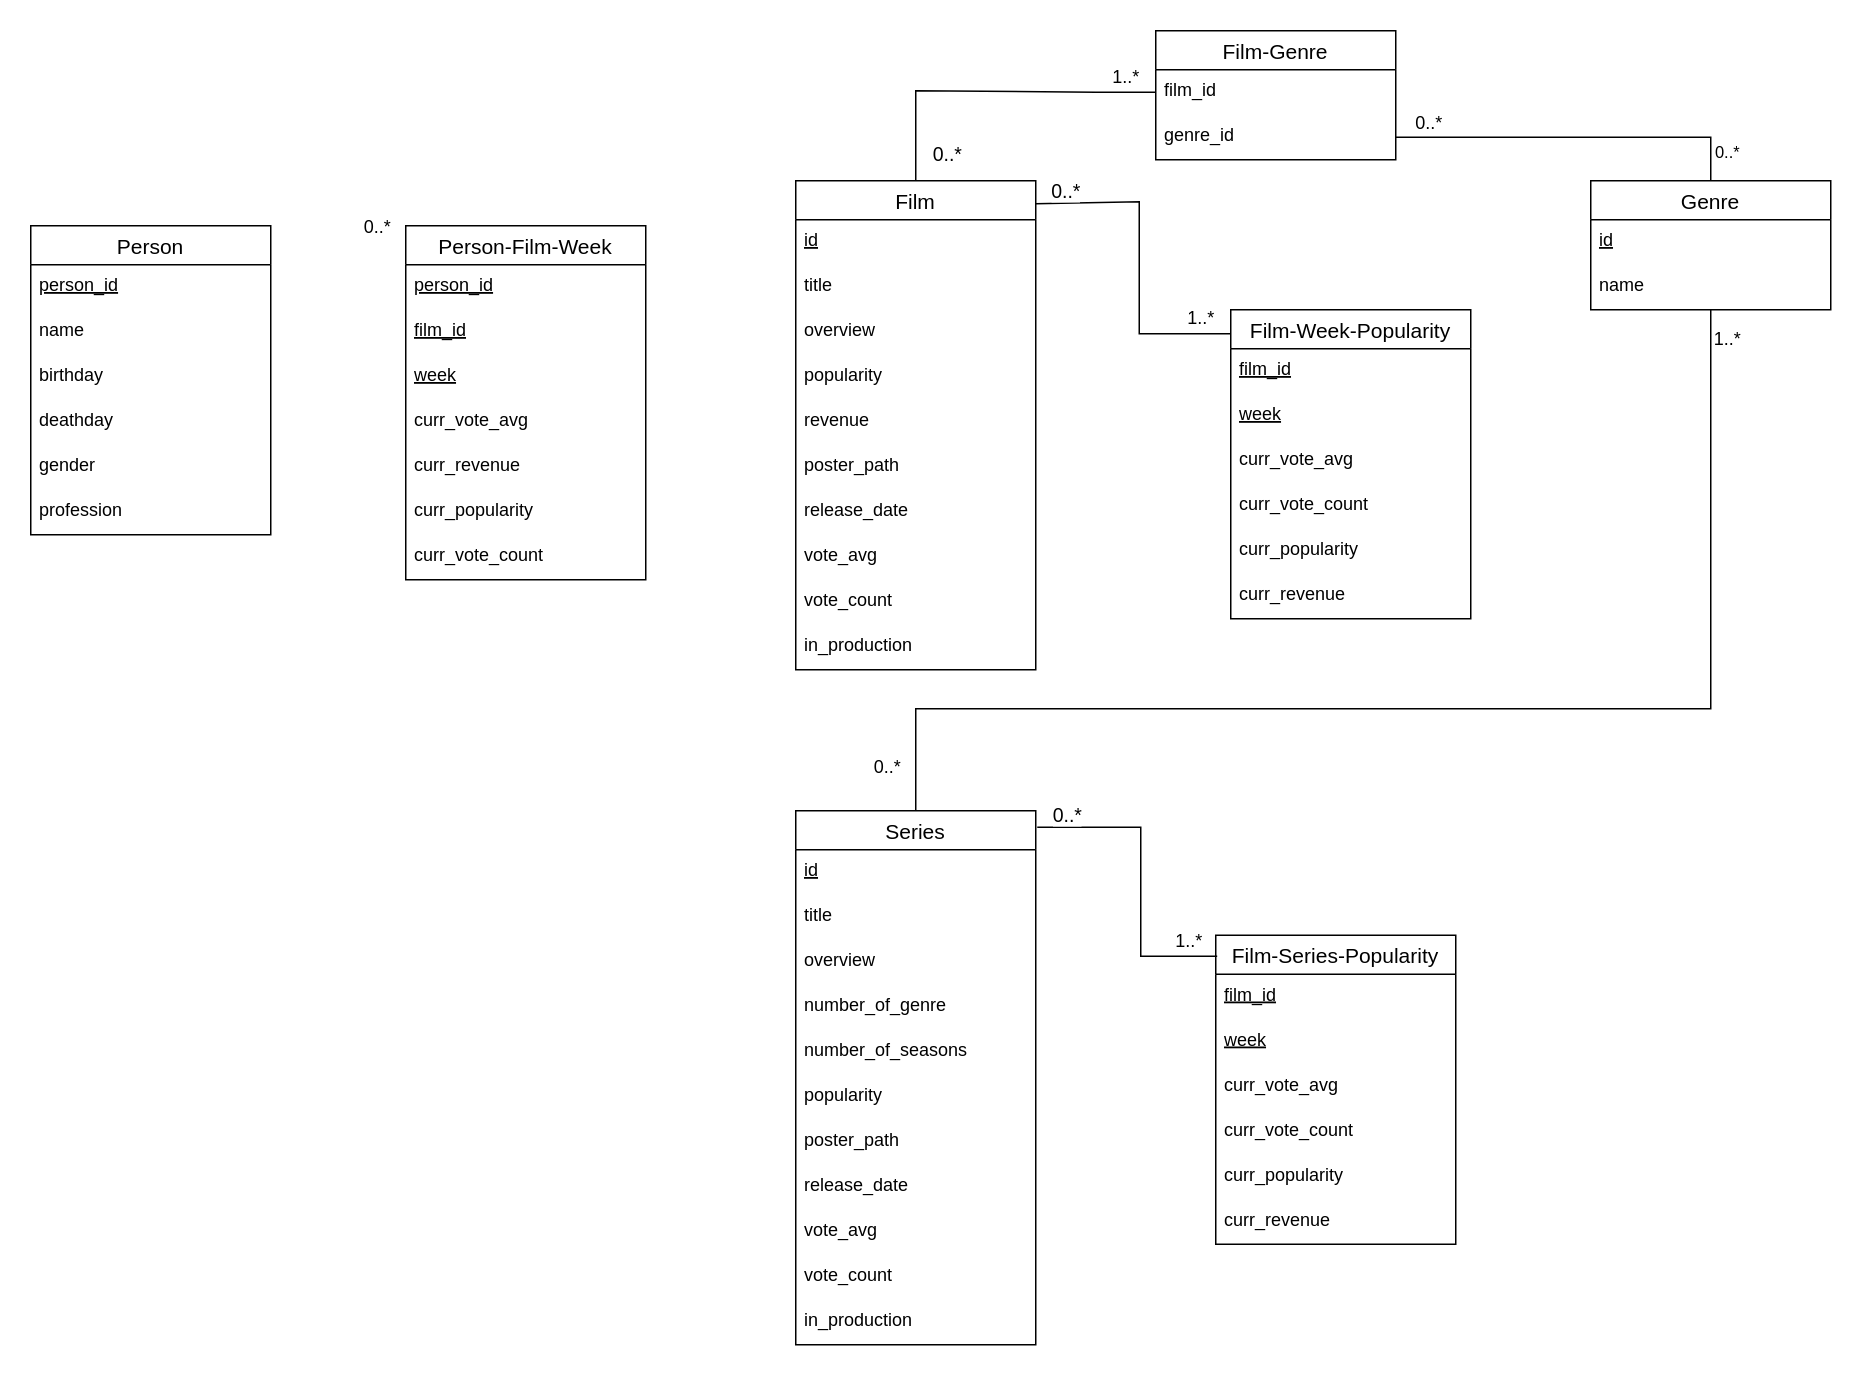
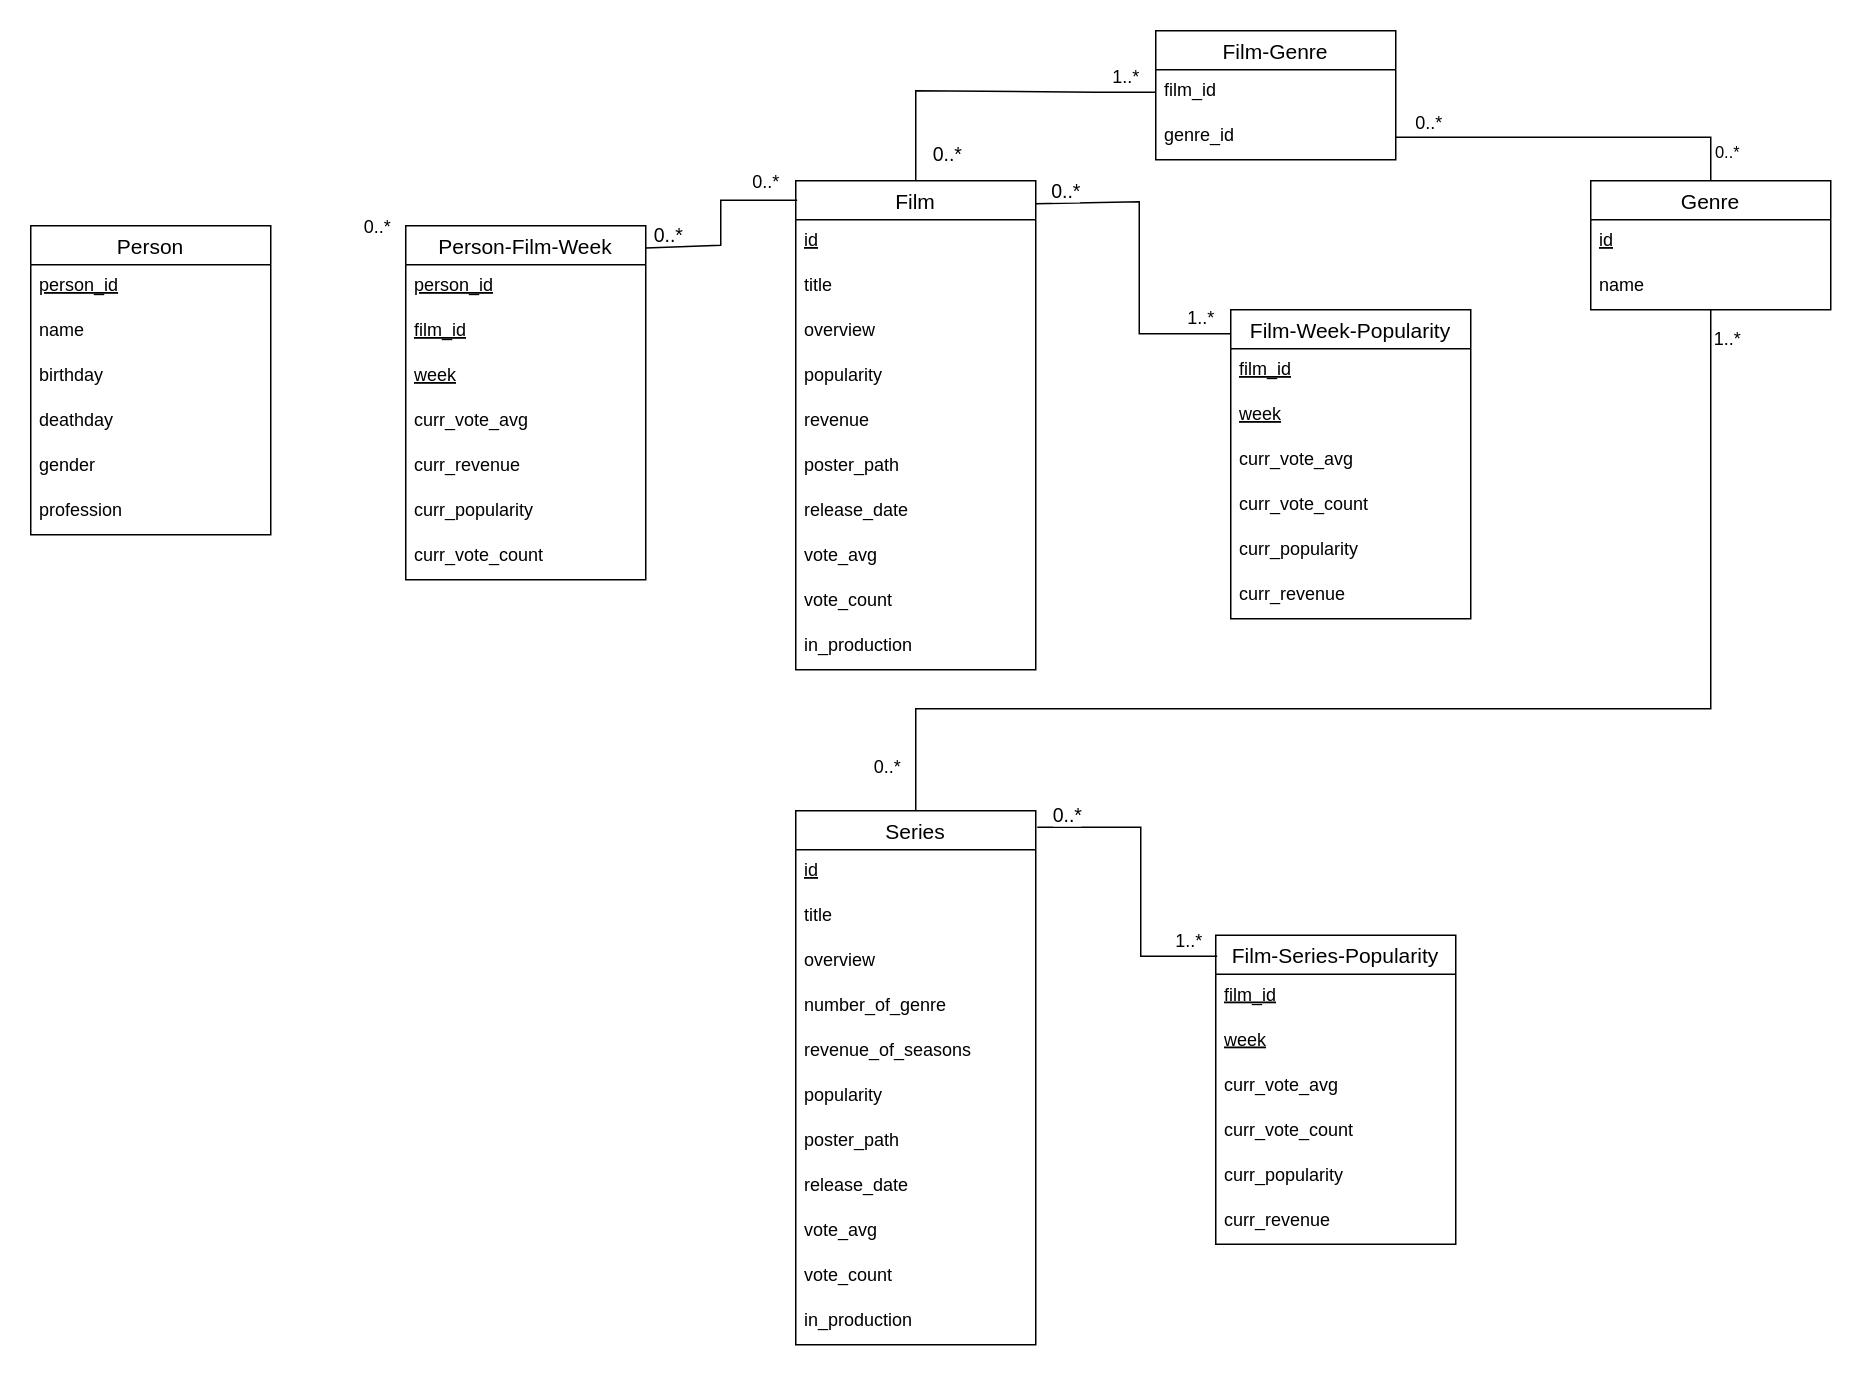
edge "Person-Film-Week" -- "Film": added, labels "0..*", "0..*"
node "number_of_seasons": label "number_of_seasons" -> "revenue_of_seasons"
